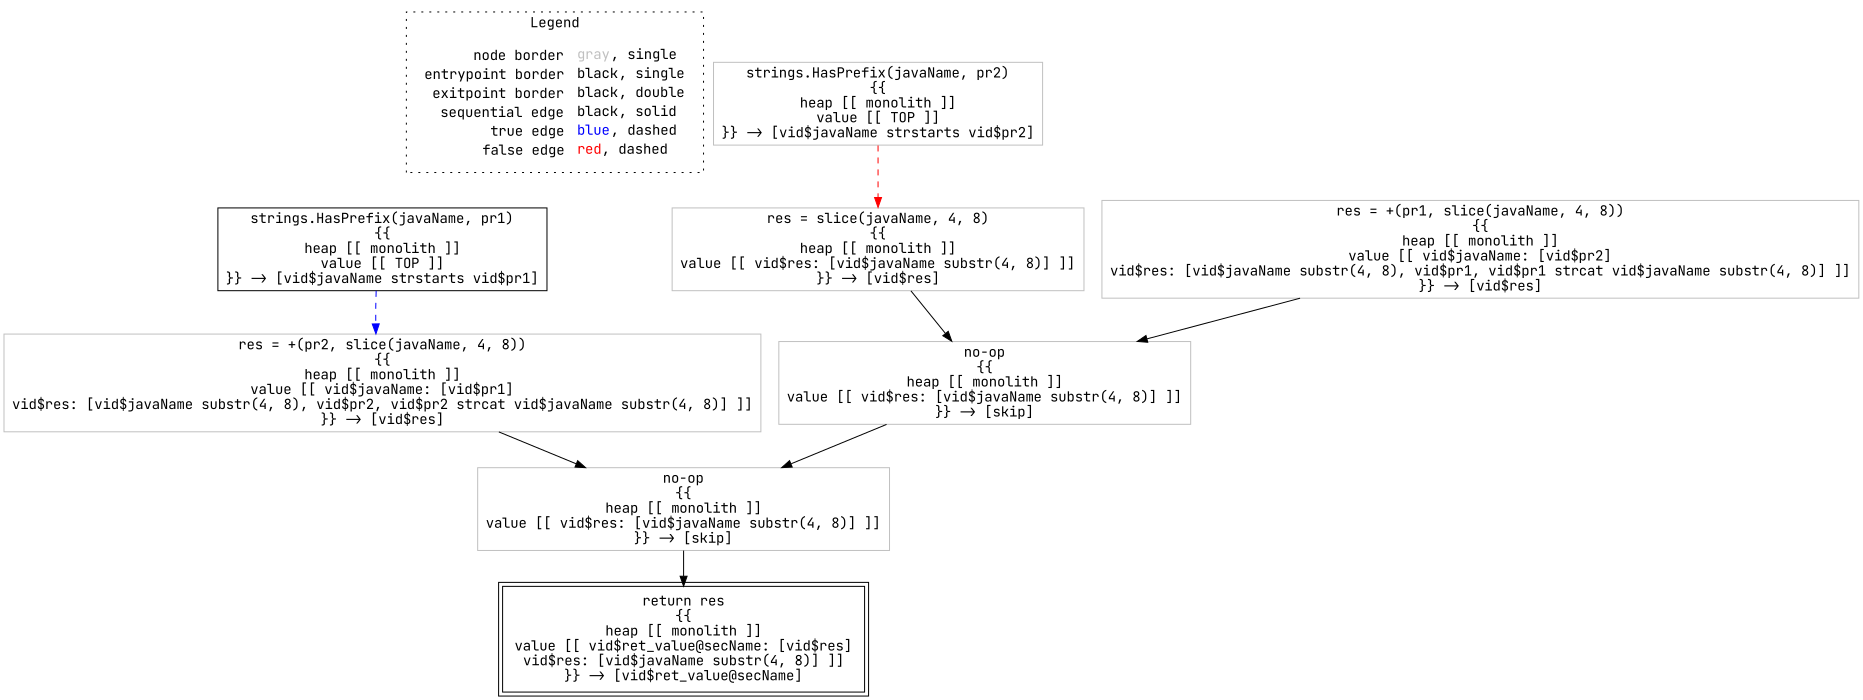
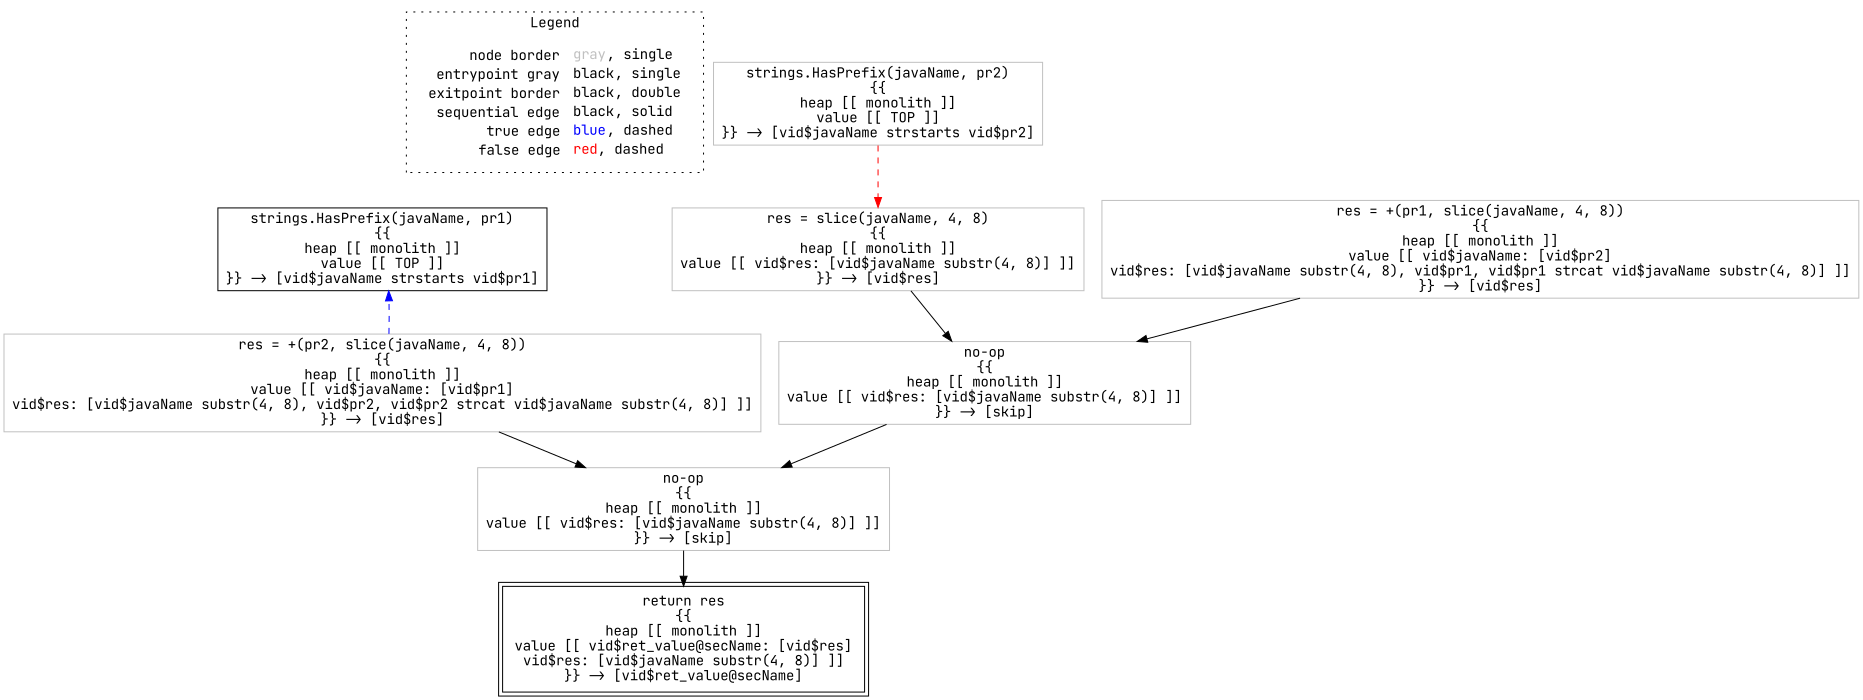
node "node border": text "entrypoint border" -> "entrypoint gray"
edge "strings.HasPrefix(javaName, pr1)" -> "res = +(pr2, slice(javaName, 4, 8))": reversed
